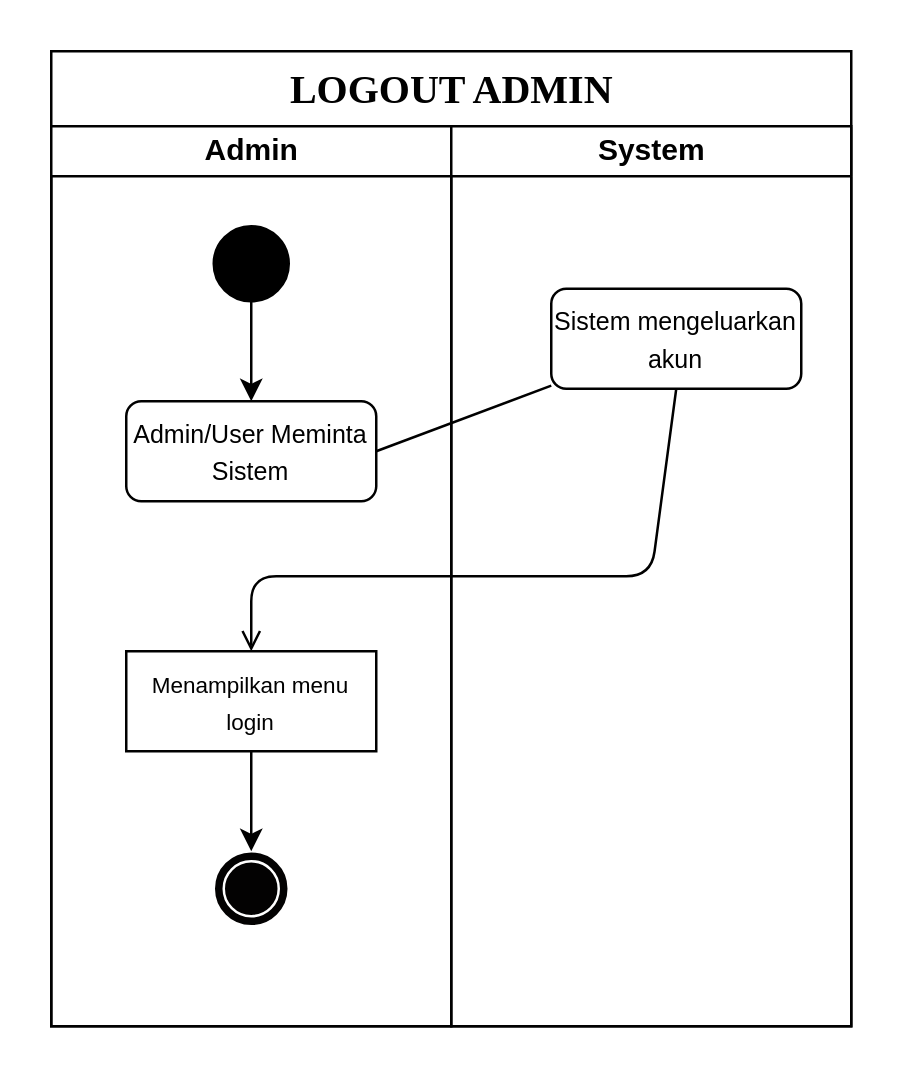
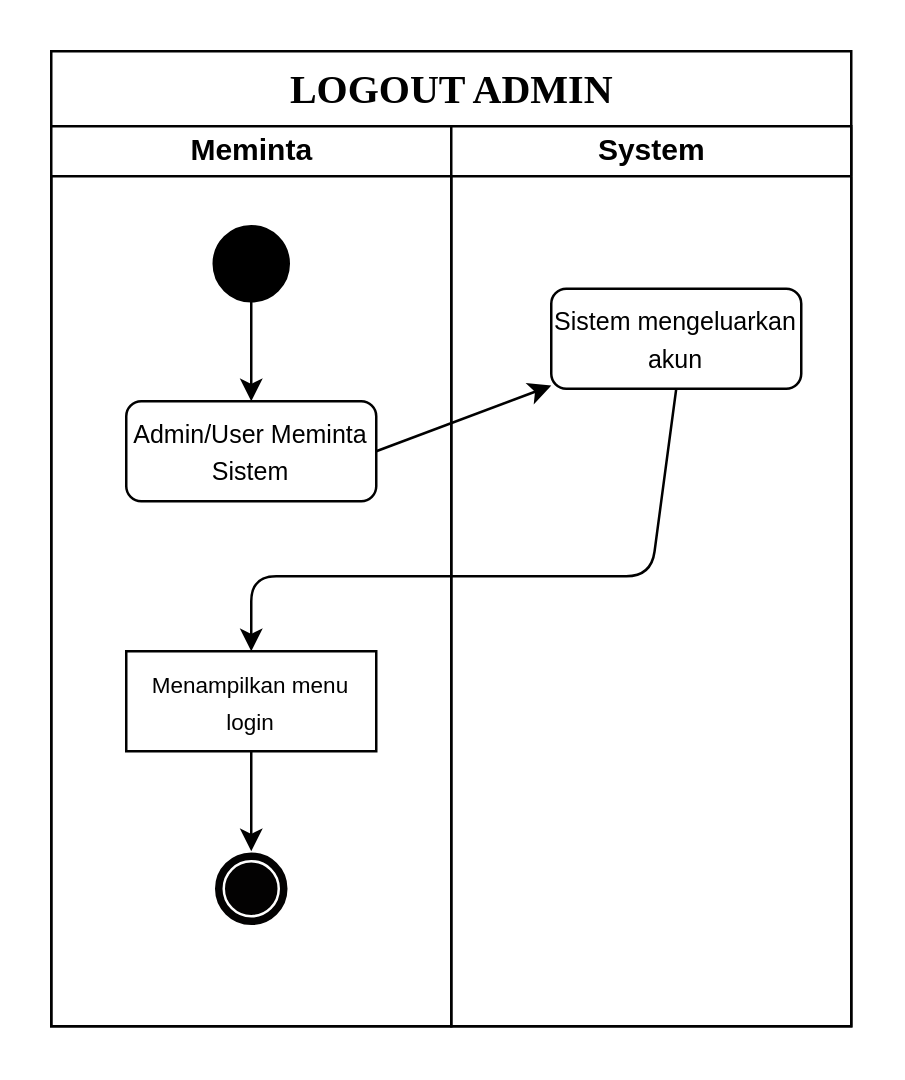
node "Admin": label "Admin" -> "Meminta"
edge "Sistem mengeluarkan akun" -- "Admin/User Meminta Sistem": arrowhead none -> classic
edge "Sistem mengeluarkan akun" -> "Menampilkan menu login": arrowhead open -> classic
